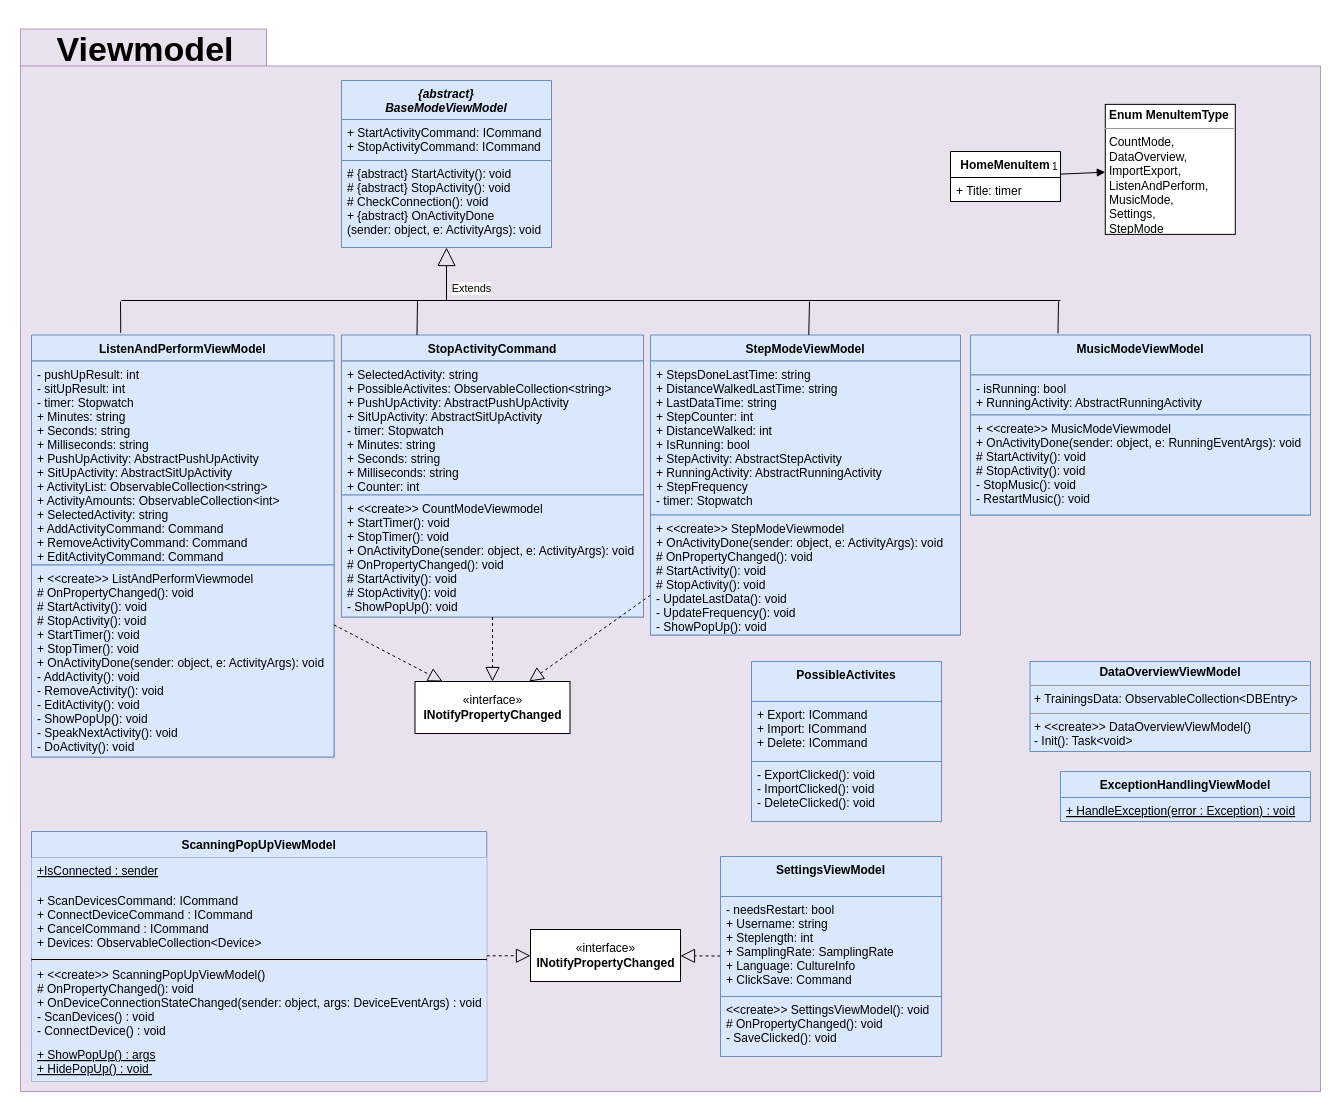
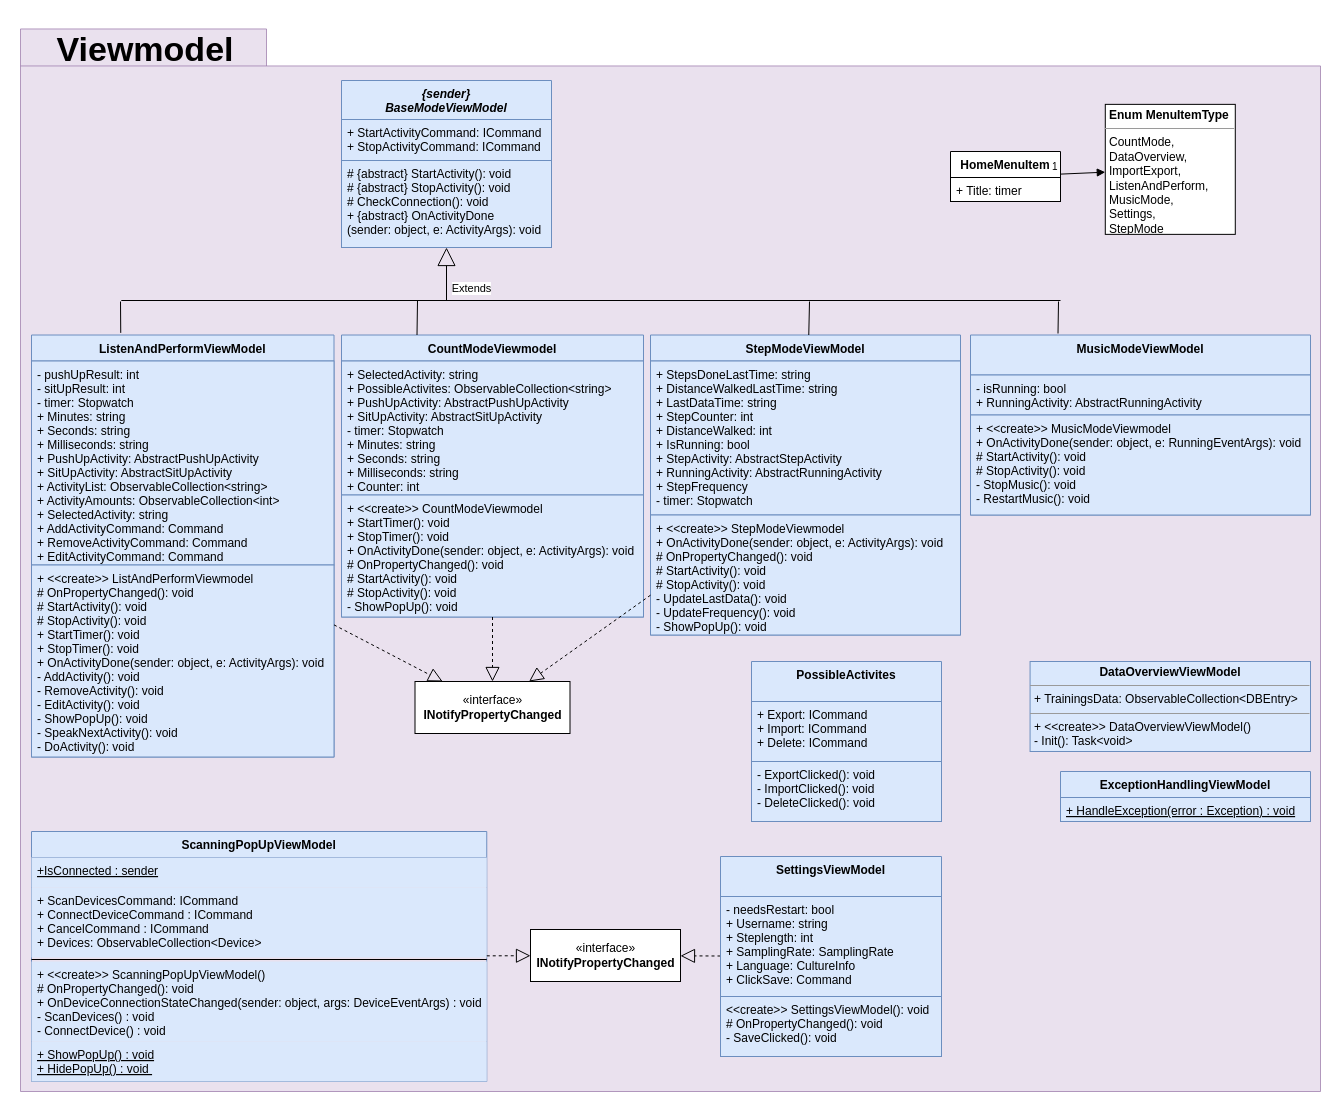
node "{abstract} BaseModeViewModel": label "{abstract} BaseModeViewModel" -> "{sender} BaseModeViewModel"
node "StopActivityCommand": label "StopActivityCommand" -> "CountModeViewmodel"
node "+ ShowPopUp() : args + HidePopUp() : void": label "+ ShowPopUp() : args + HidePopUp() : void" -> "+ ShowPopUp() : void + HidePopUp() : void"
